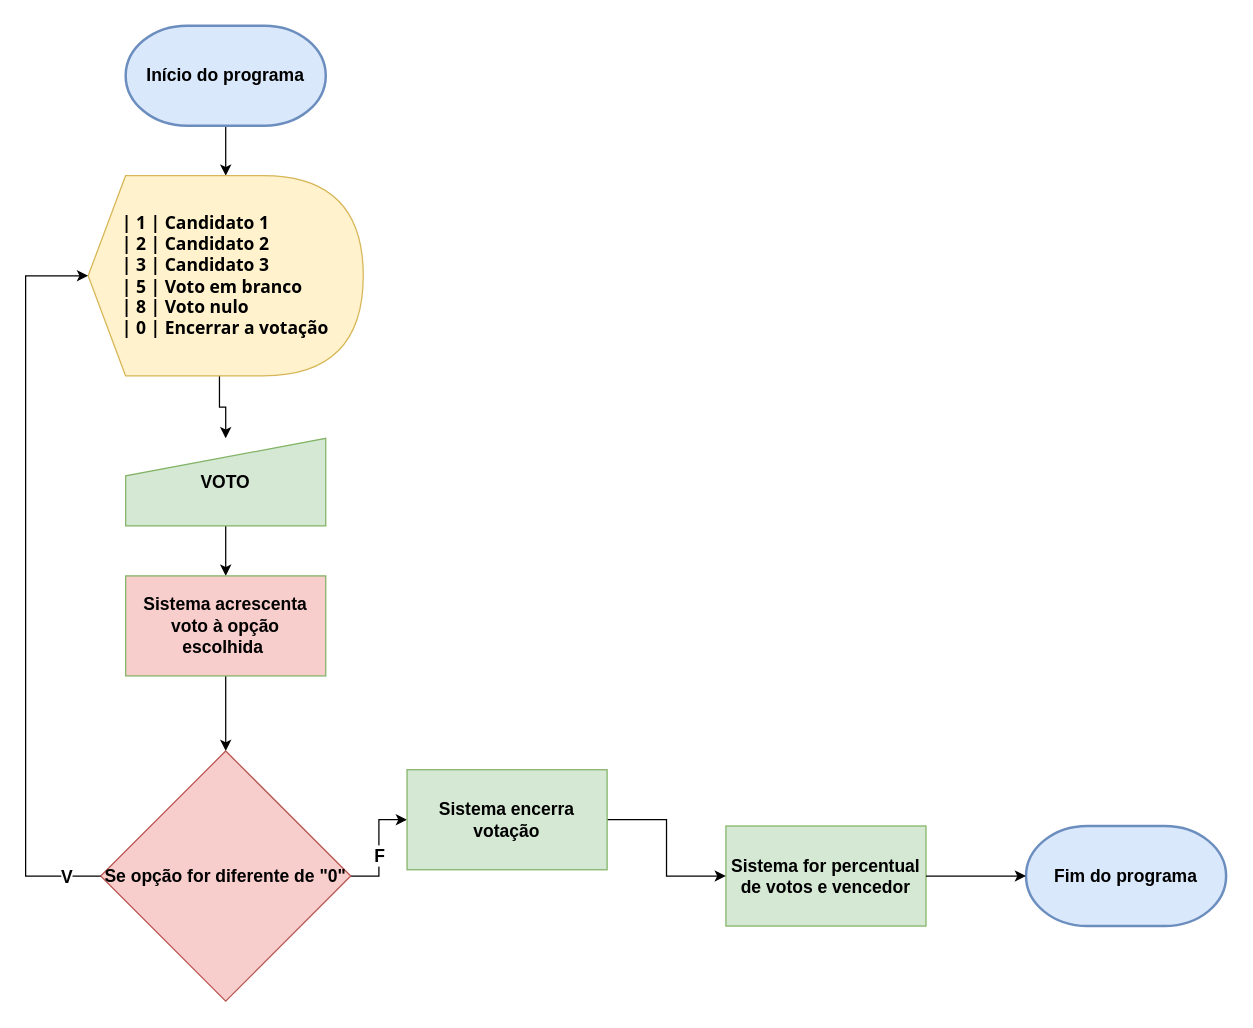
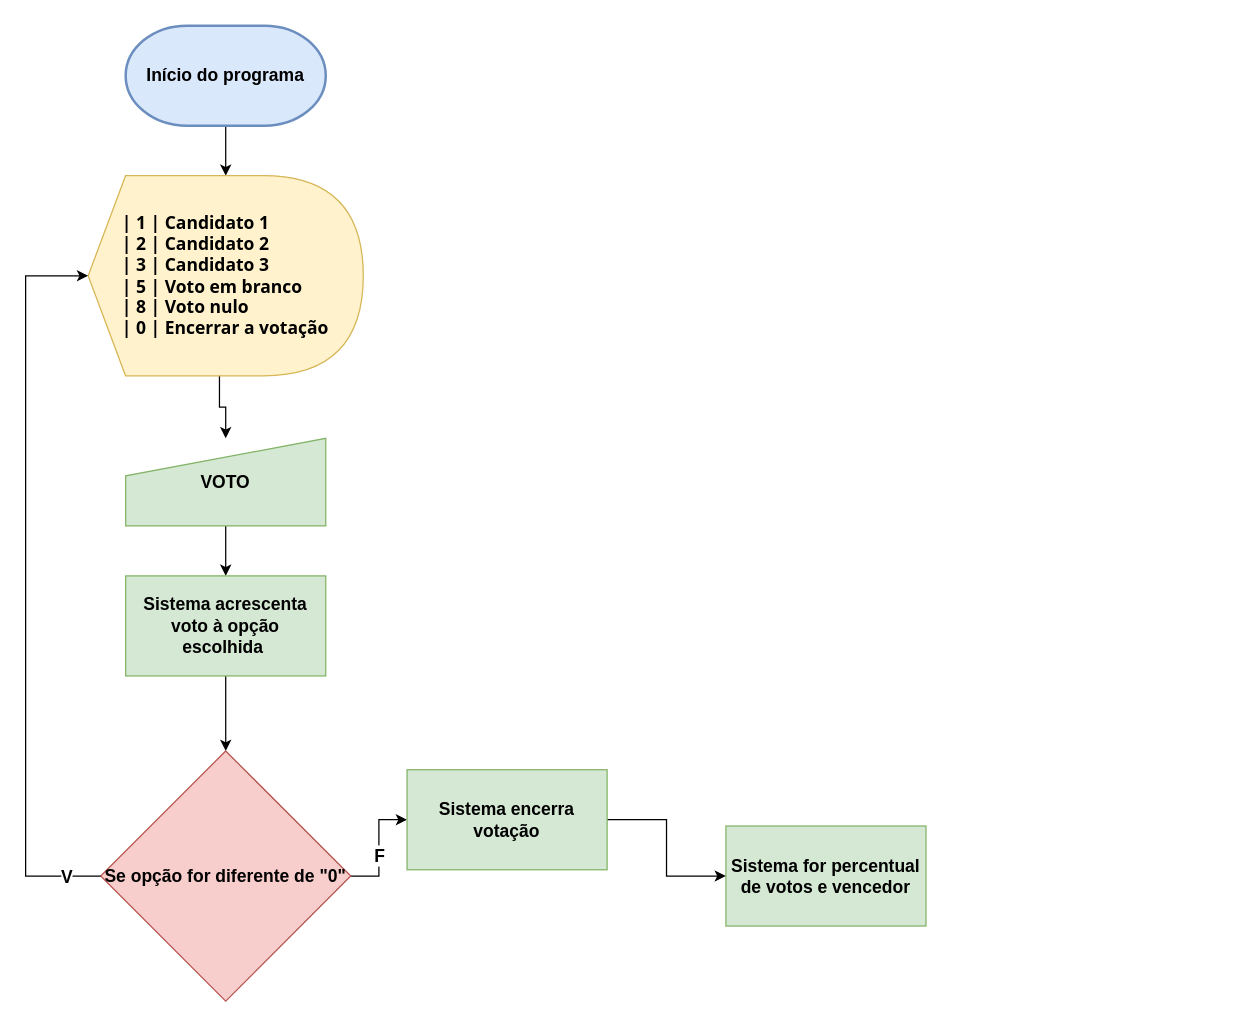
node "Sistema acrescenta voto à opção escolhida": fillcolor #f8cecc -> #d5e8d4
edge "Sistema for percentual de votos e vencedor" -> "Fim do programa": removed
node "Fim do programa": removed
